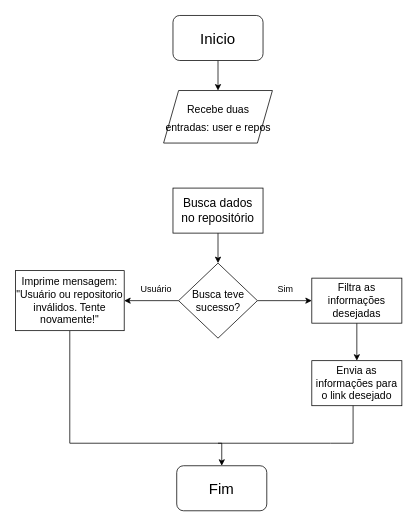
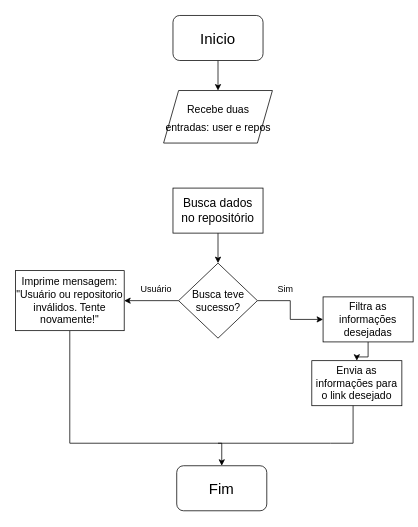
node "Filtra as informações desejadas": moved (357, 300) -> (368, 319)
